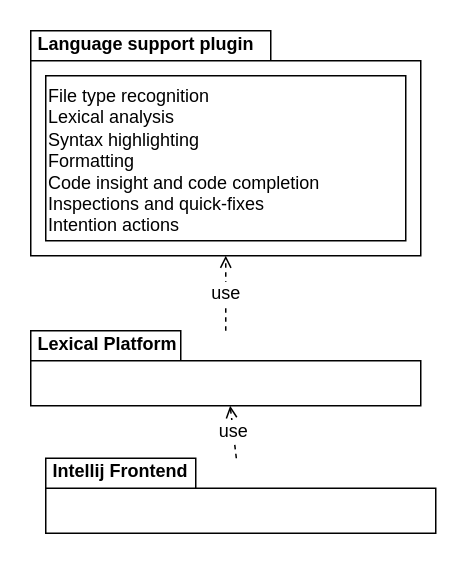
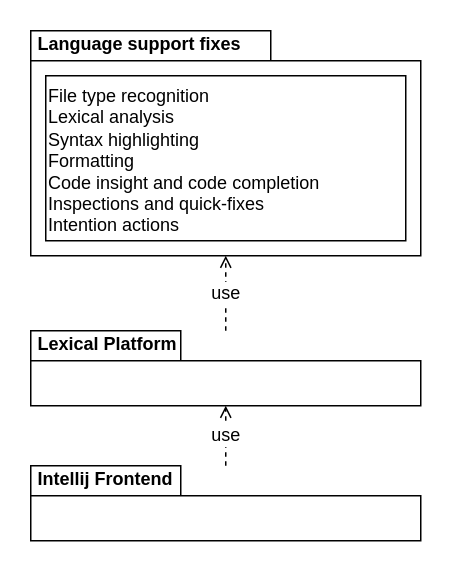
node "Language support plugin": label "Language support plugin" -> "Language support fixes"
node "Intellij Frontend": moved (241, 496) -> (226, 503)
